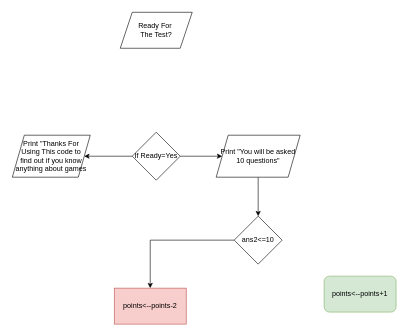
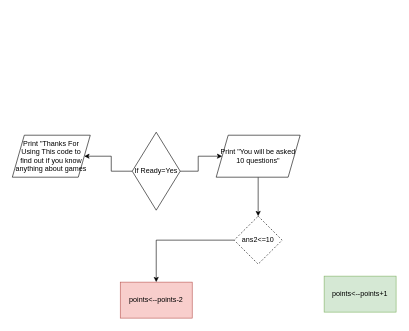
node "Ready For The Test?": removed
node "If Ready=Yes": size 48x48 -> 48x78
node "ans2<=10": style solid -> dashed
node "points<--points+1": shape rounded rectangle -> rectangle
node "points<--points-2": moved (150, 306) -> (156, 300)
